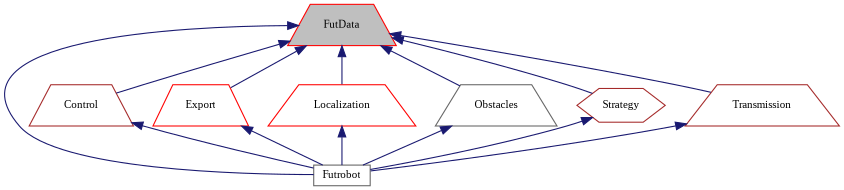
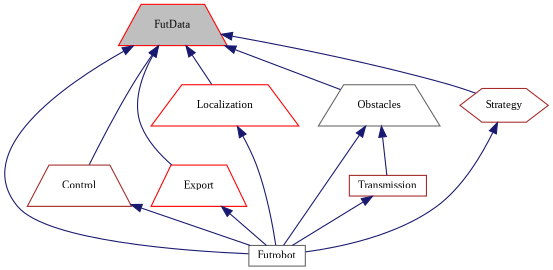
edge "Transmission" -> "FutData": now "Transmission" -> "Obstacles"
node "Transmission": shape trapezium -> box
